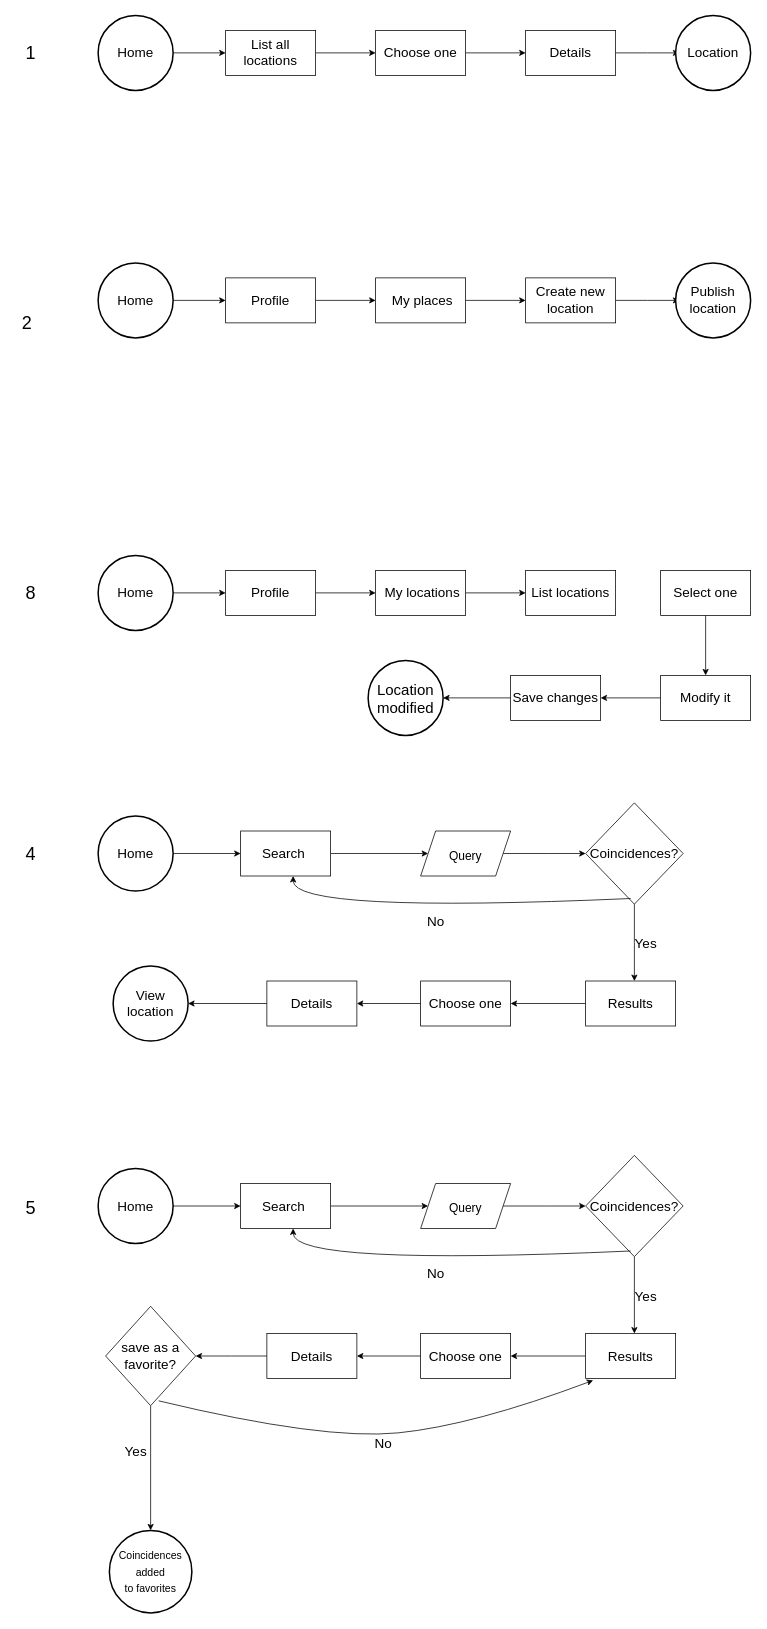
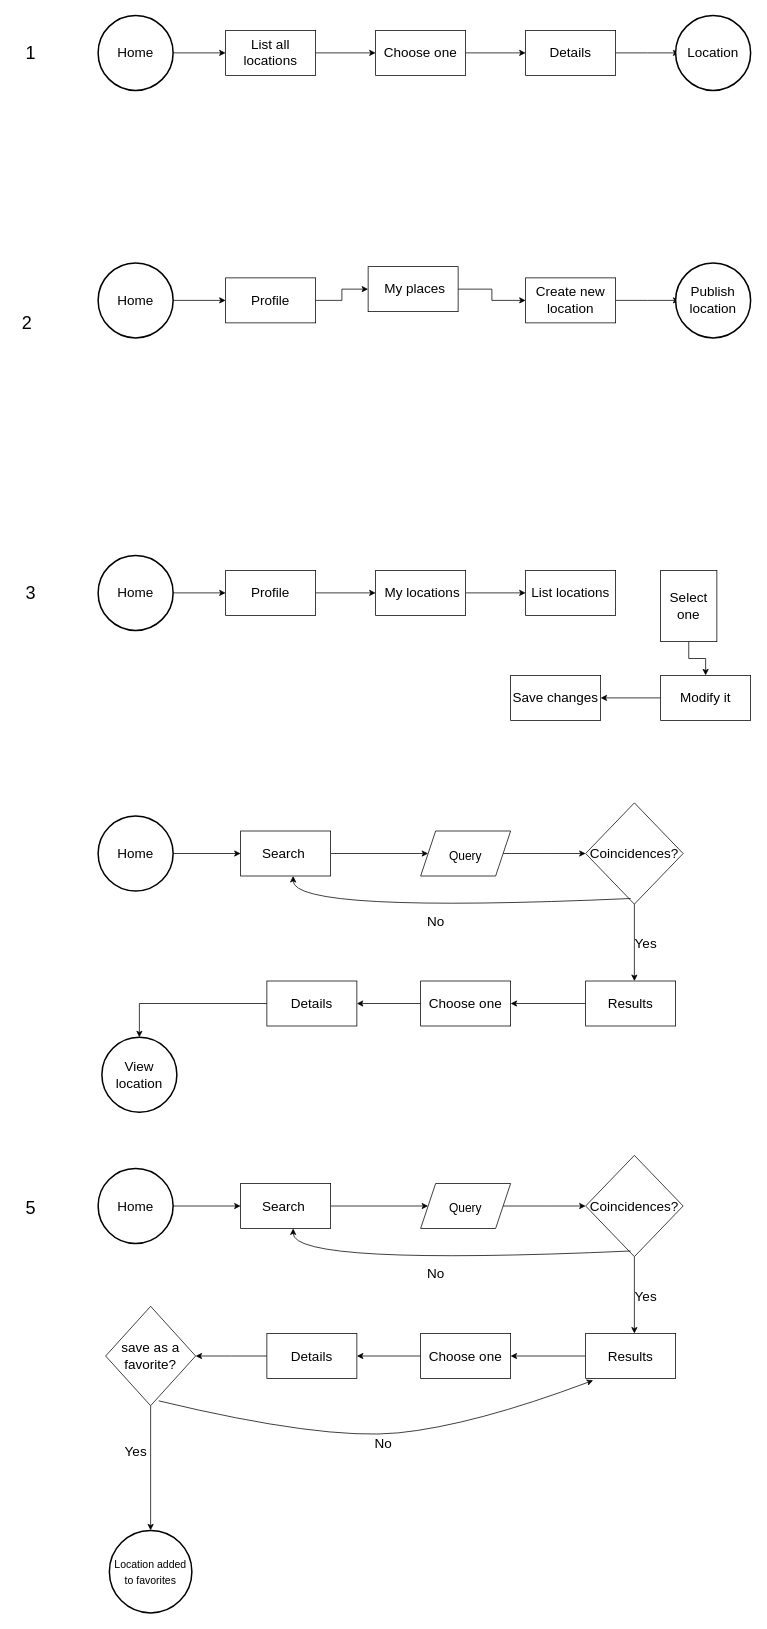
node "My places": moved (420, 300) -> (413, 289)
node "8": label "8" -> "3"
node "Select one": size 90x45 -> 56x71
node "Location modified": removed
edge "Save changes" -> "Location modified": removed
node "4": removed
node "View location": moved (150, 1004) -> (139, 1075)
node "Coincidences added to favorites": label "Coincidences added to favorites" -> "Location added to favorites"
